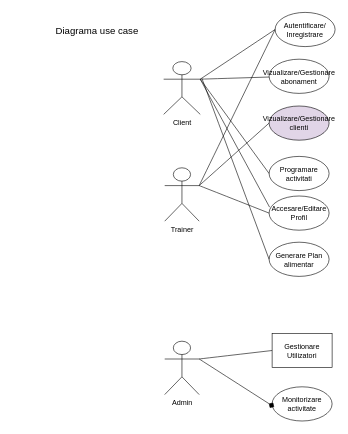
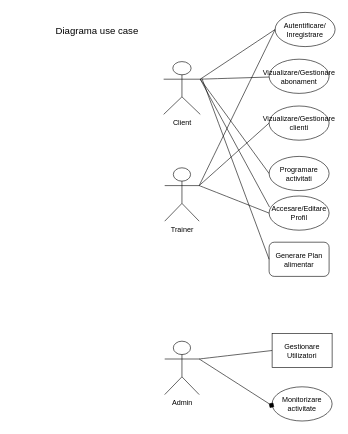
node "Vizualizare/Gestionare clienti": fillcolor #e1d5e7 -> #ffffff
node "Generare Plan alimentar": shape ellipse -> rounded rectangle
